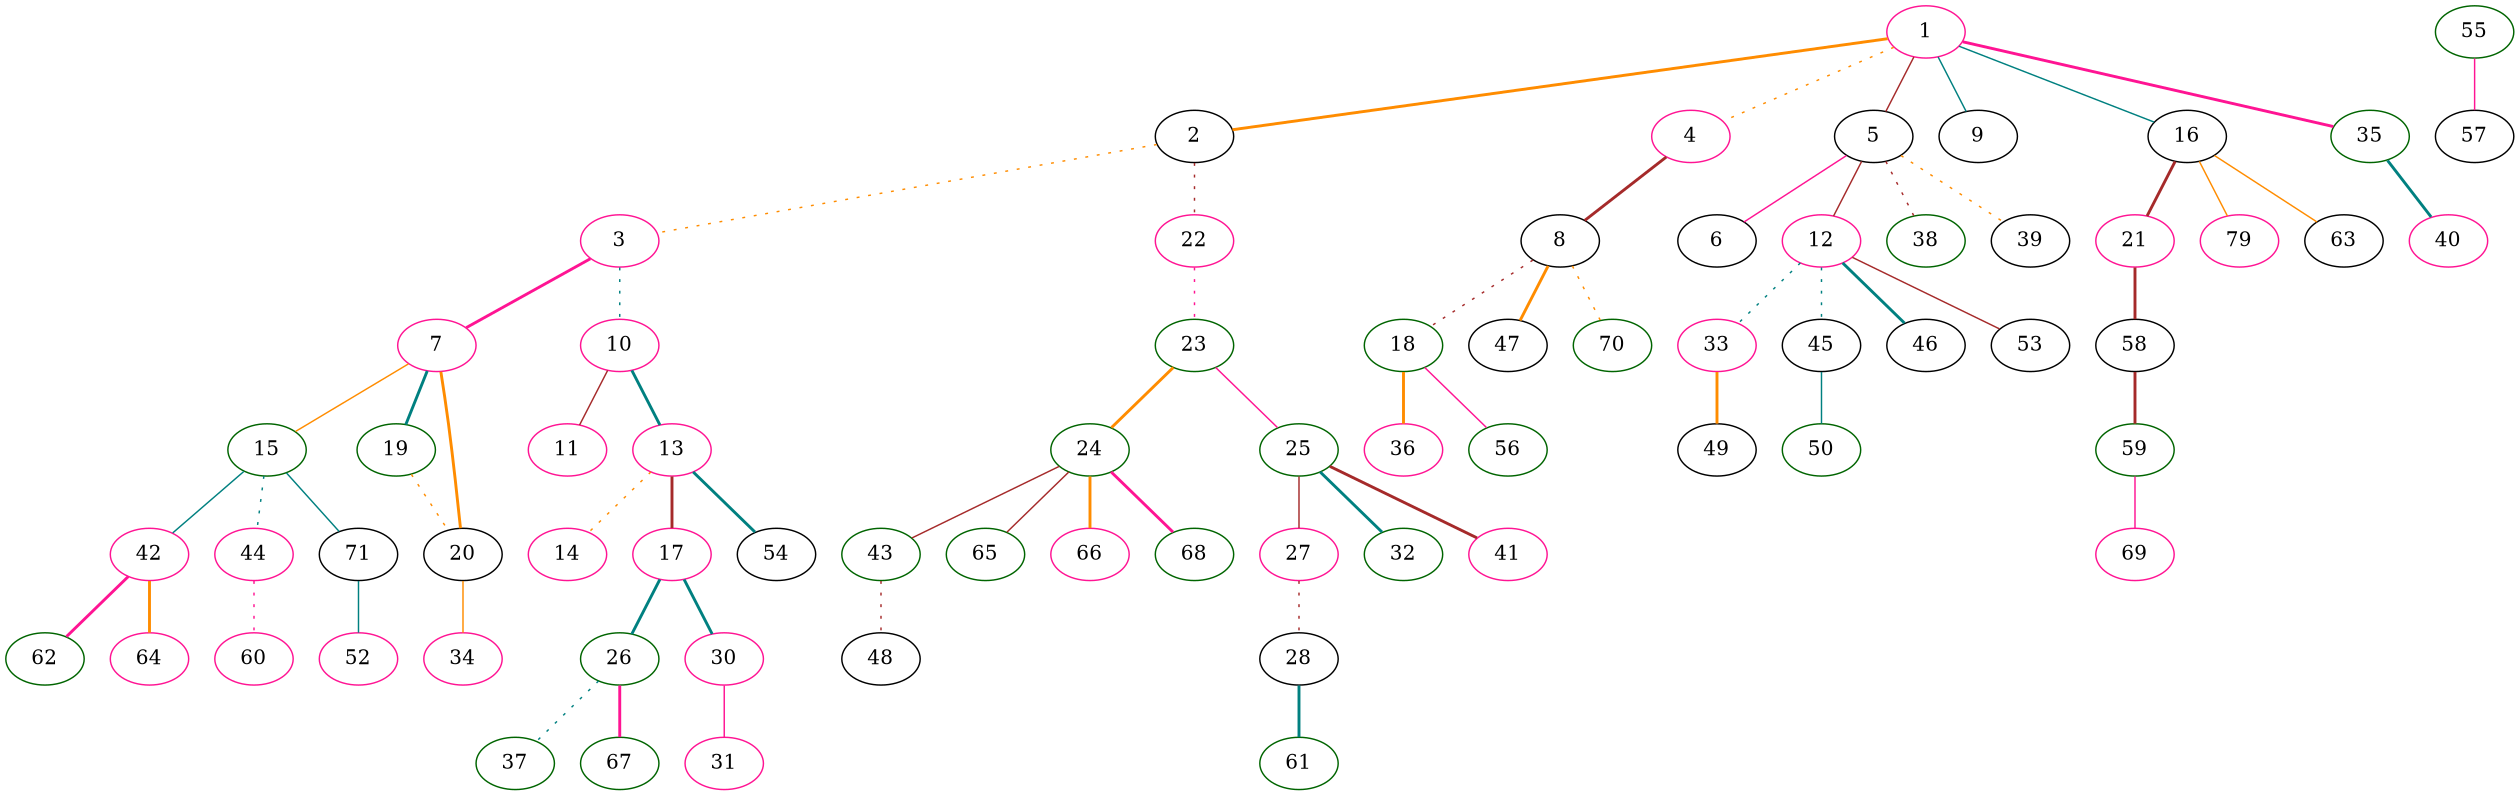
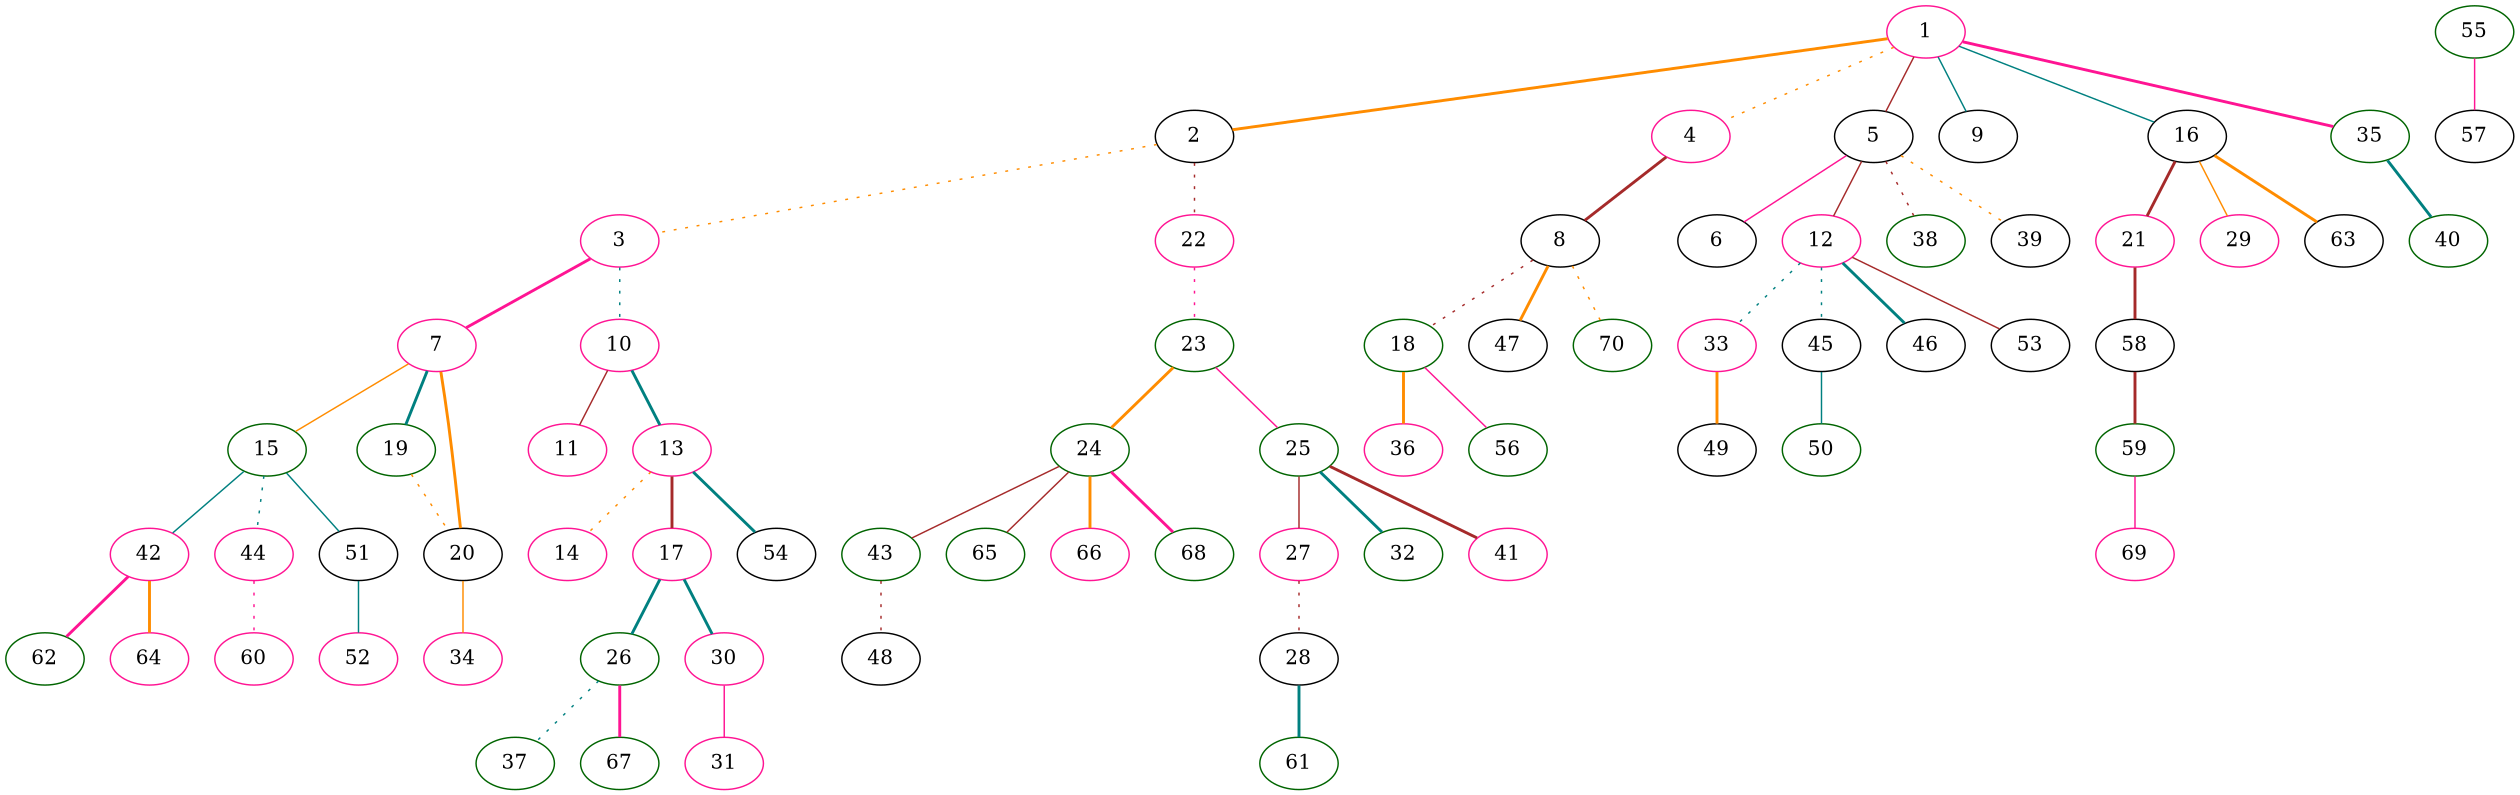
edge "16" -- "63": style solid -> bold
node "79": label "79" -> "29"
node "40": color deeppink -> darkgreen
node "71": label "71" -> "51"
